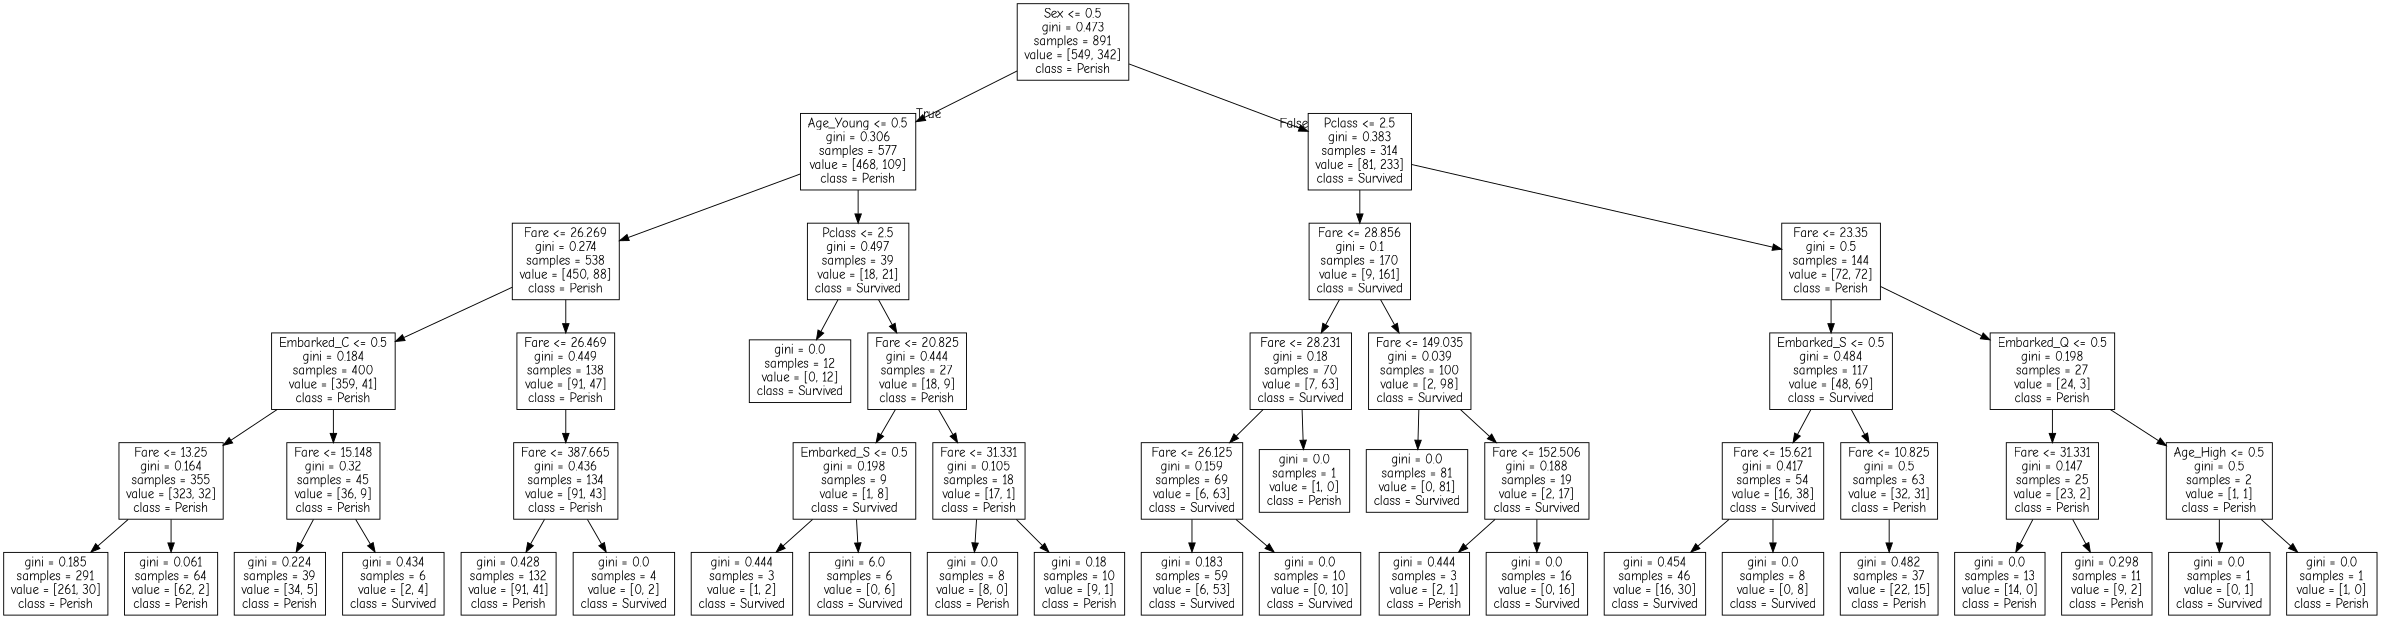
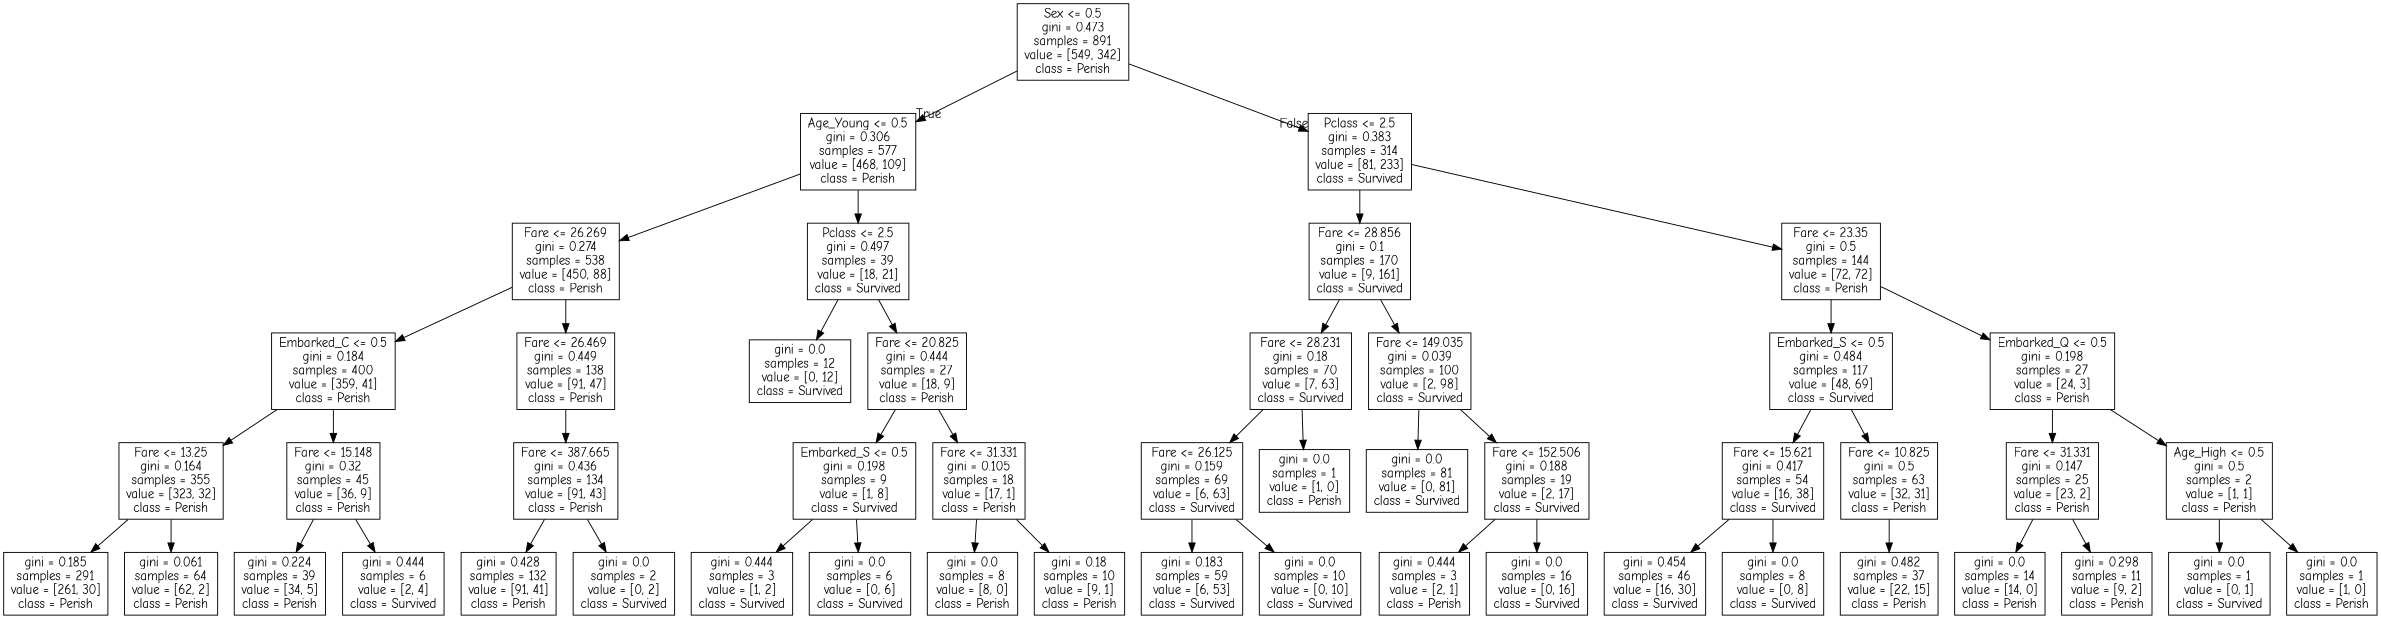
node "gini = 0.434 samples = 6 value = [2, 4] class = Survived": label "gini = 0.434 samples = 6 value = [2, 4] class = Survived" -> "gini = 0.444 samples = 6 value = [2, 4] class = Survived"
node "gini = 0.0 samples = 4 value = [0, 2] class = Survived": label "gini = 0.0 samples = 4 value = [0, 2] class = Survived" -> "gini = 0.0 samples = 2 value = [0, 2] class = Survived"
node "gini = 6.0 samples = 6 value = [0, 6] class = Survived": label "gini = 6.0 samples = 6 value = [0, 6] class = Survived" -> "gini = 0.0 samples = 6 value = [0, 6] class = Survived"
node "gini = 0.0 samples = 13 value = [14, 0] class = Perish": label "gini = 0.0 samples = 13 value = [14, 0] class = Perish" -> "gini = 0.0 samples = 14 value = [14, 0] class = Perish"
